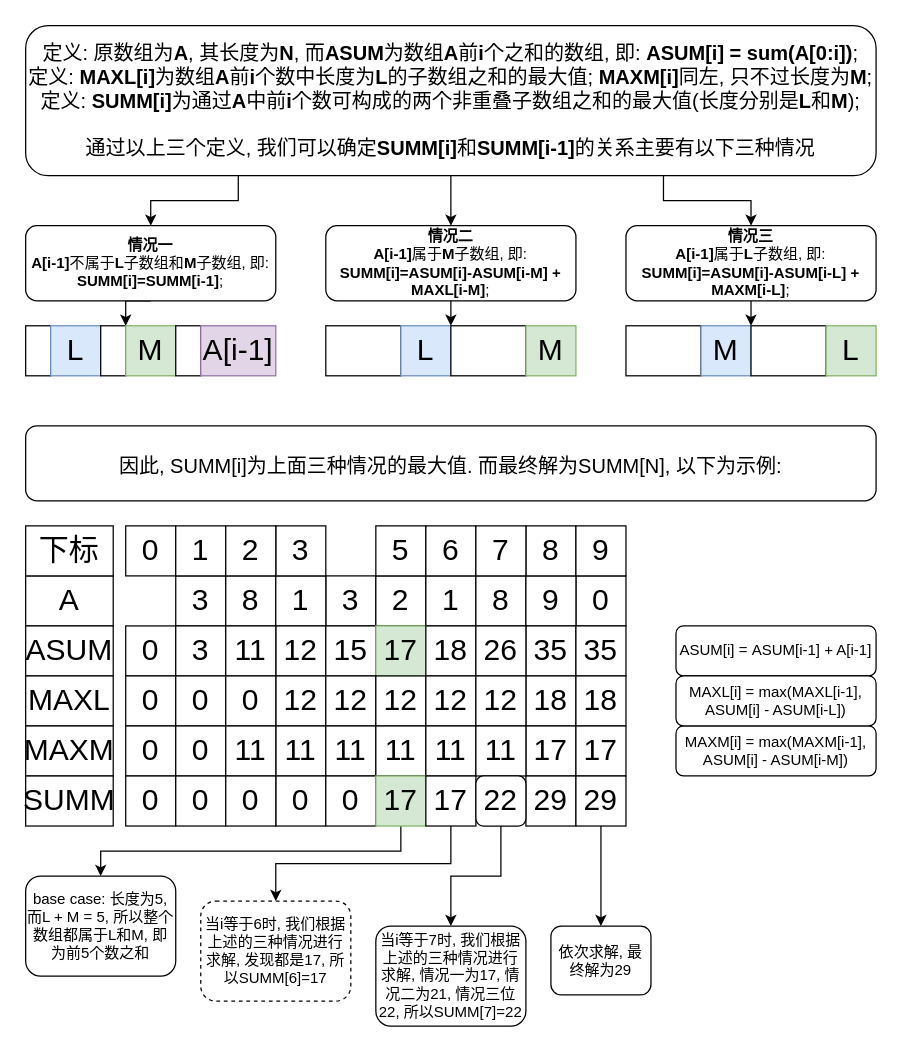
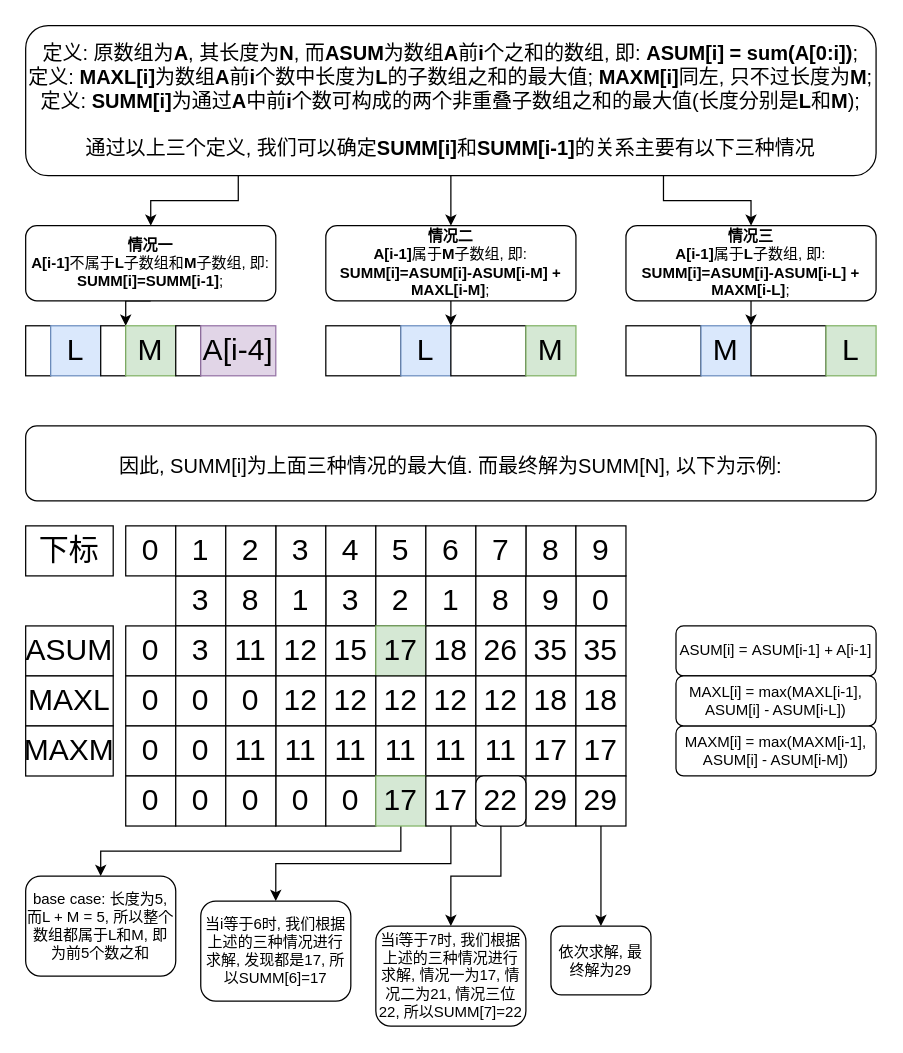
node "A[i-1]": label "A[i-1]" -> "A[i-4]"
node "4": added
node "A": removed
node "SUMM": removed
node "当i等于6时, 我们根据上述的三种情况进行求解, 发现都是17, 所以SUMM[6]=17": style dashed -> solid
